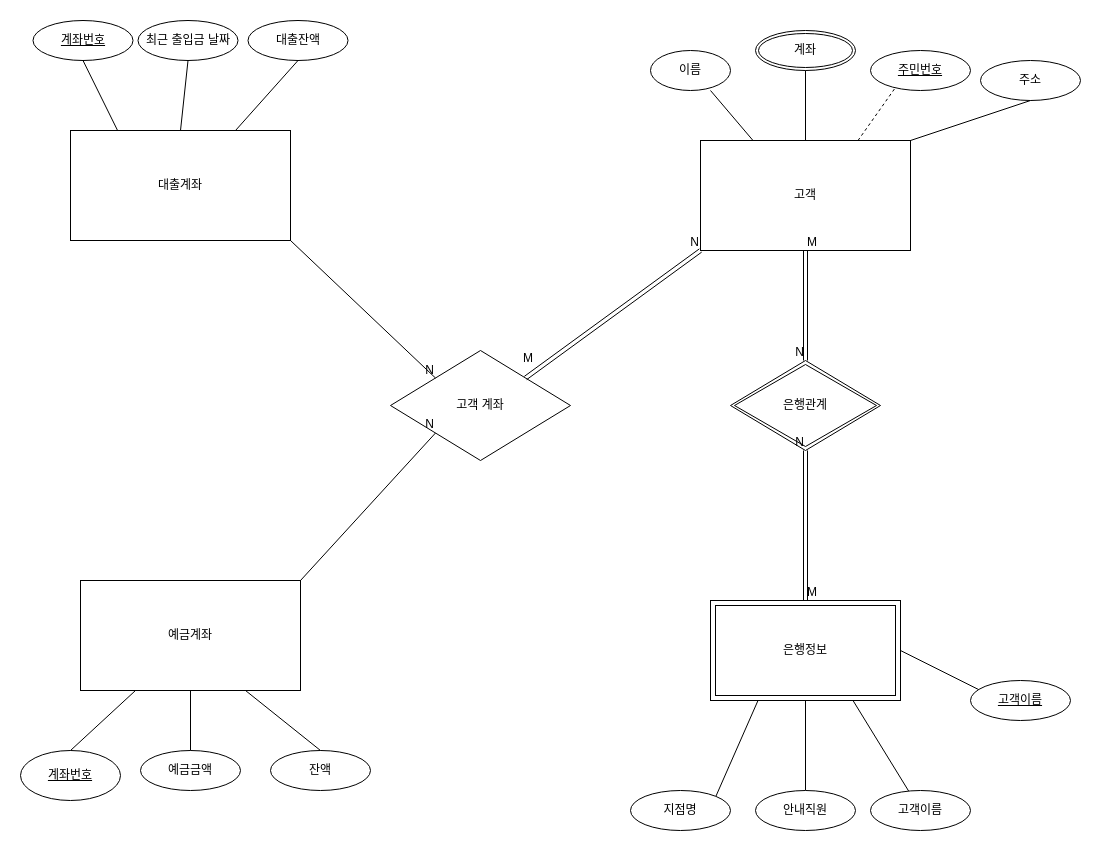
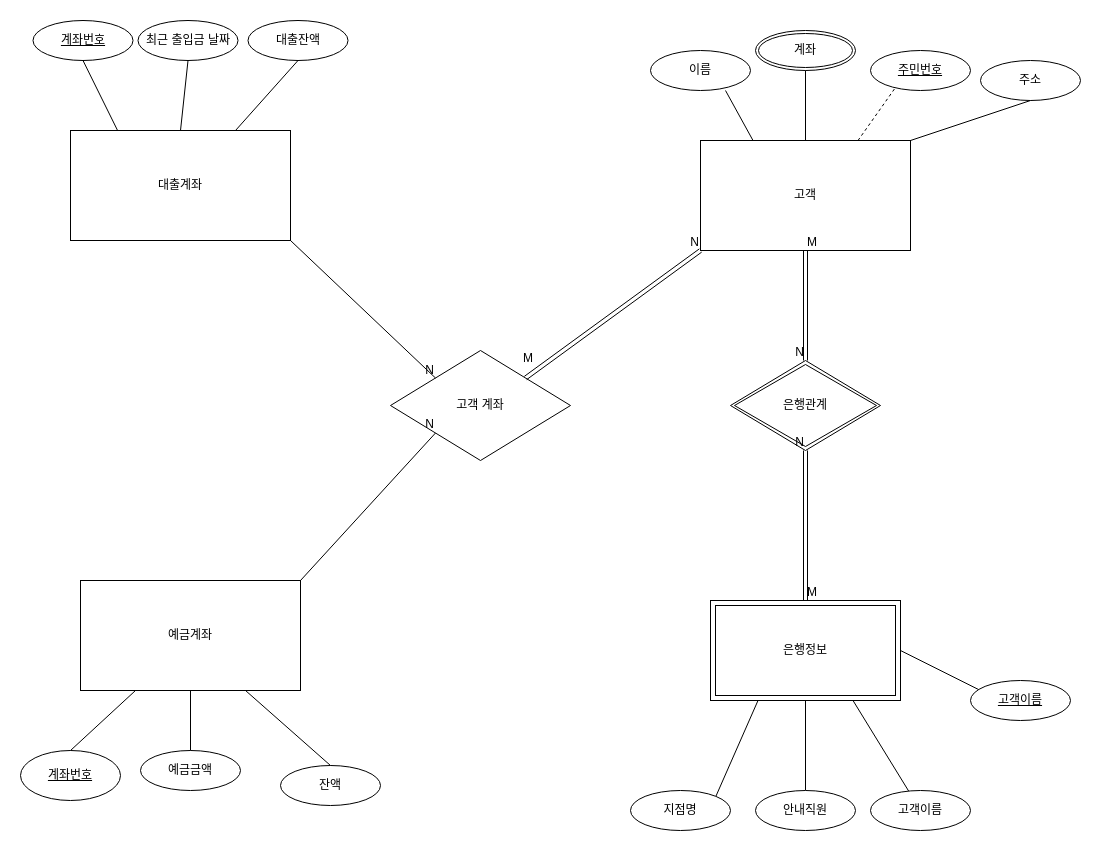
node "이름": size 80x40 -> 100x40
node "잔액": moved (321, 771) -> (331, 786)
